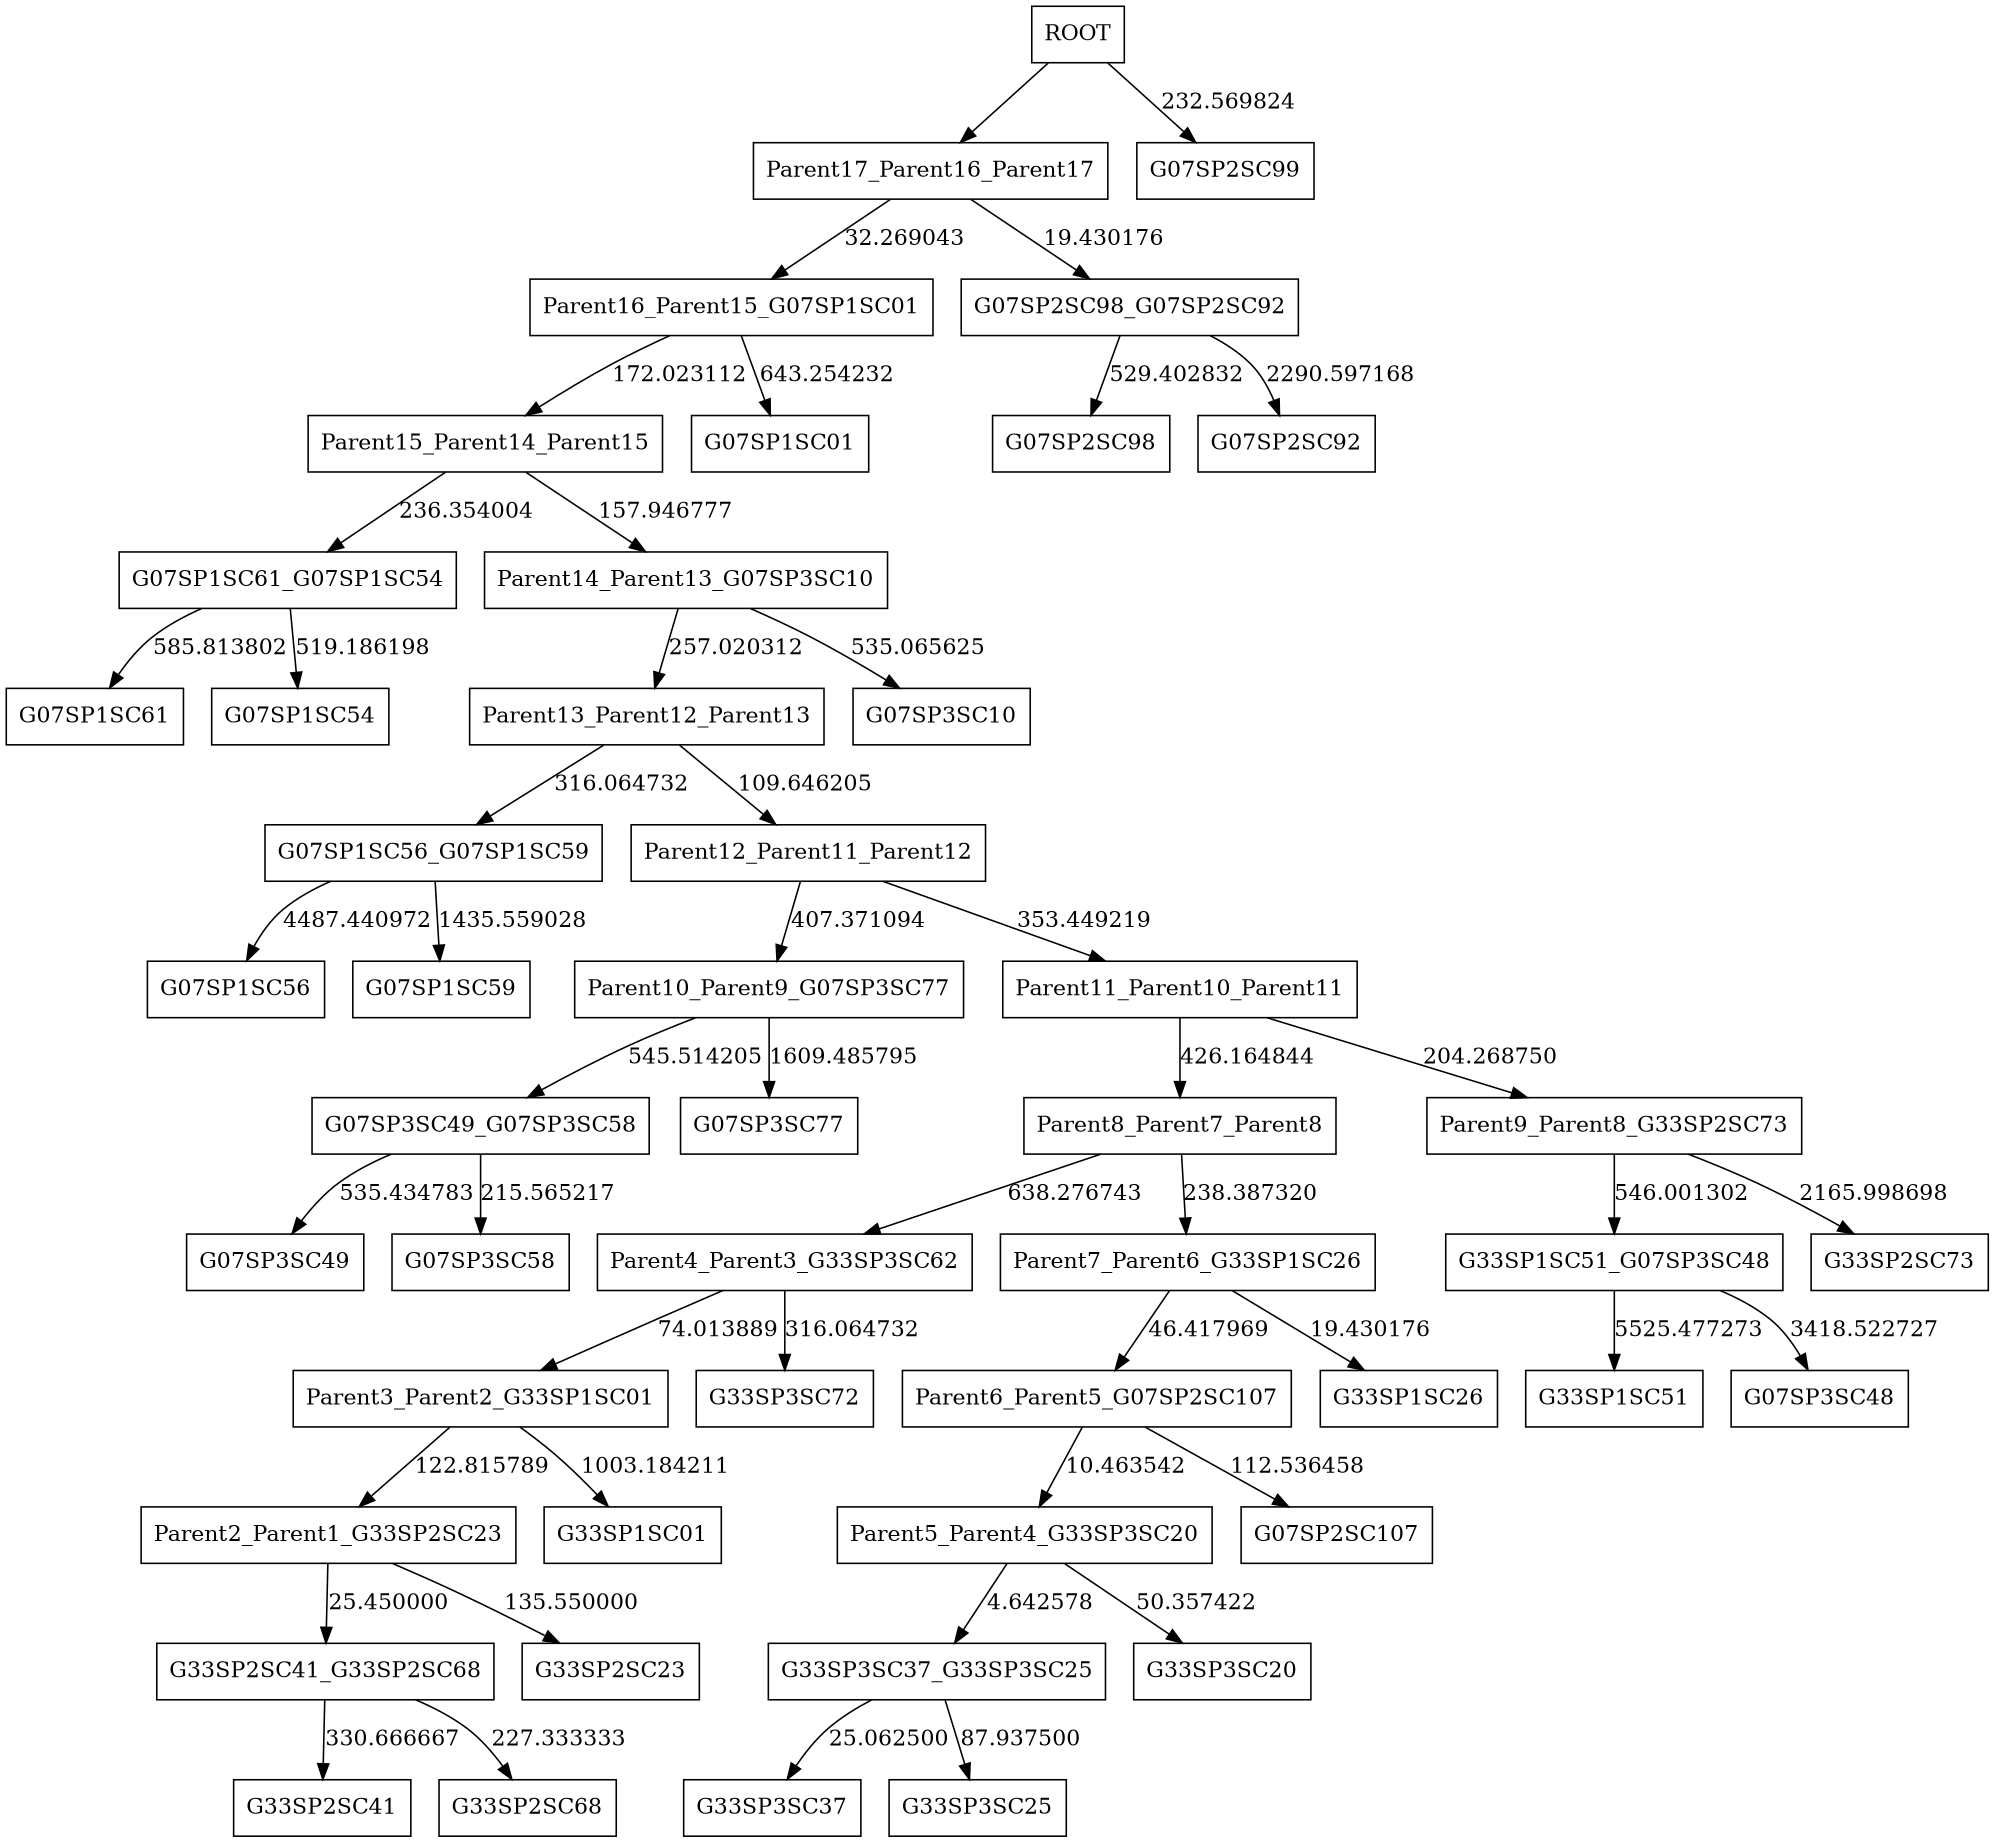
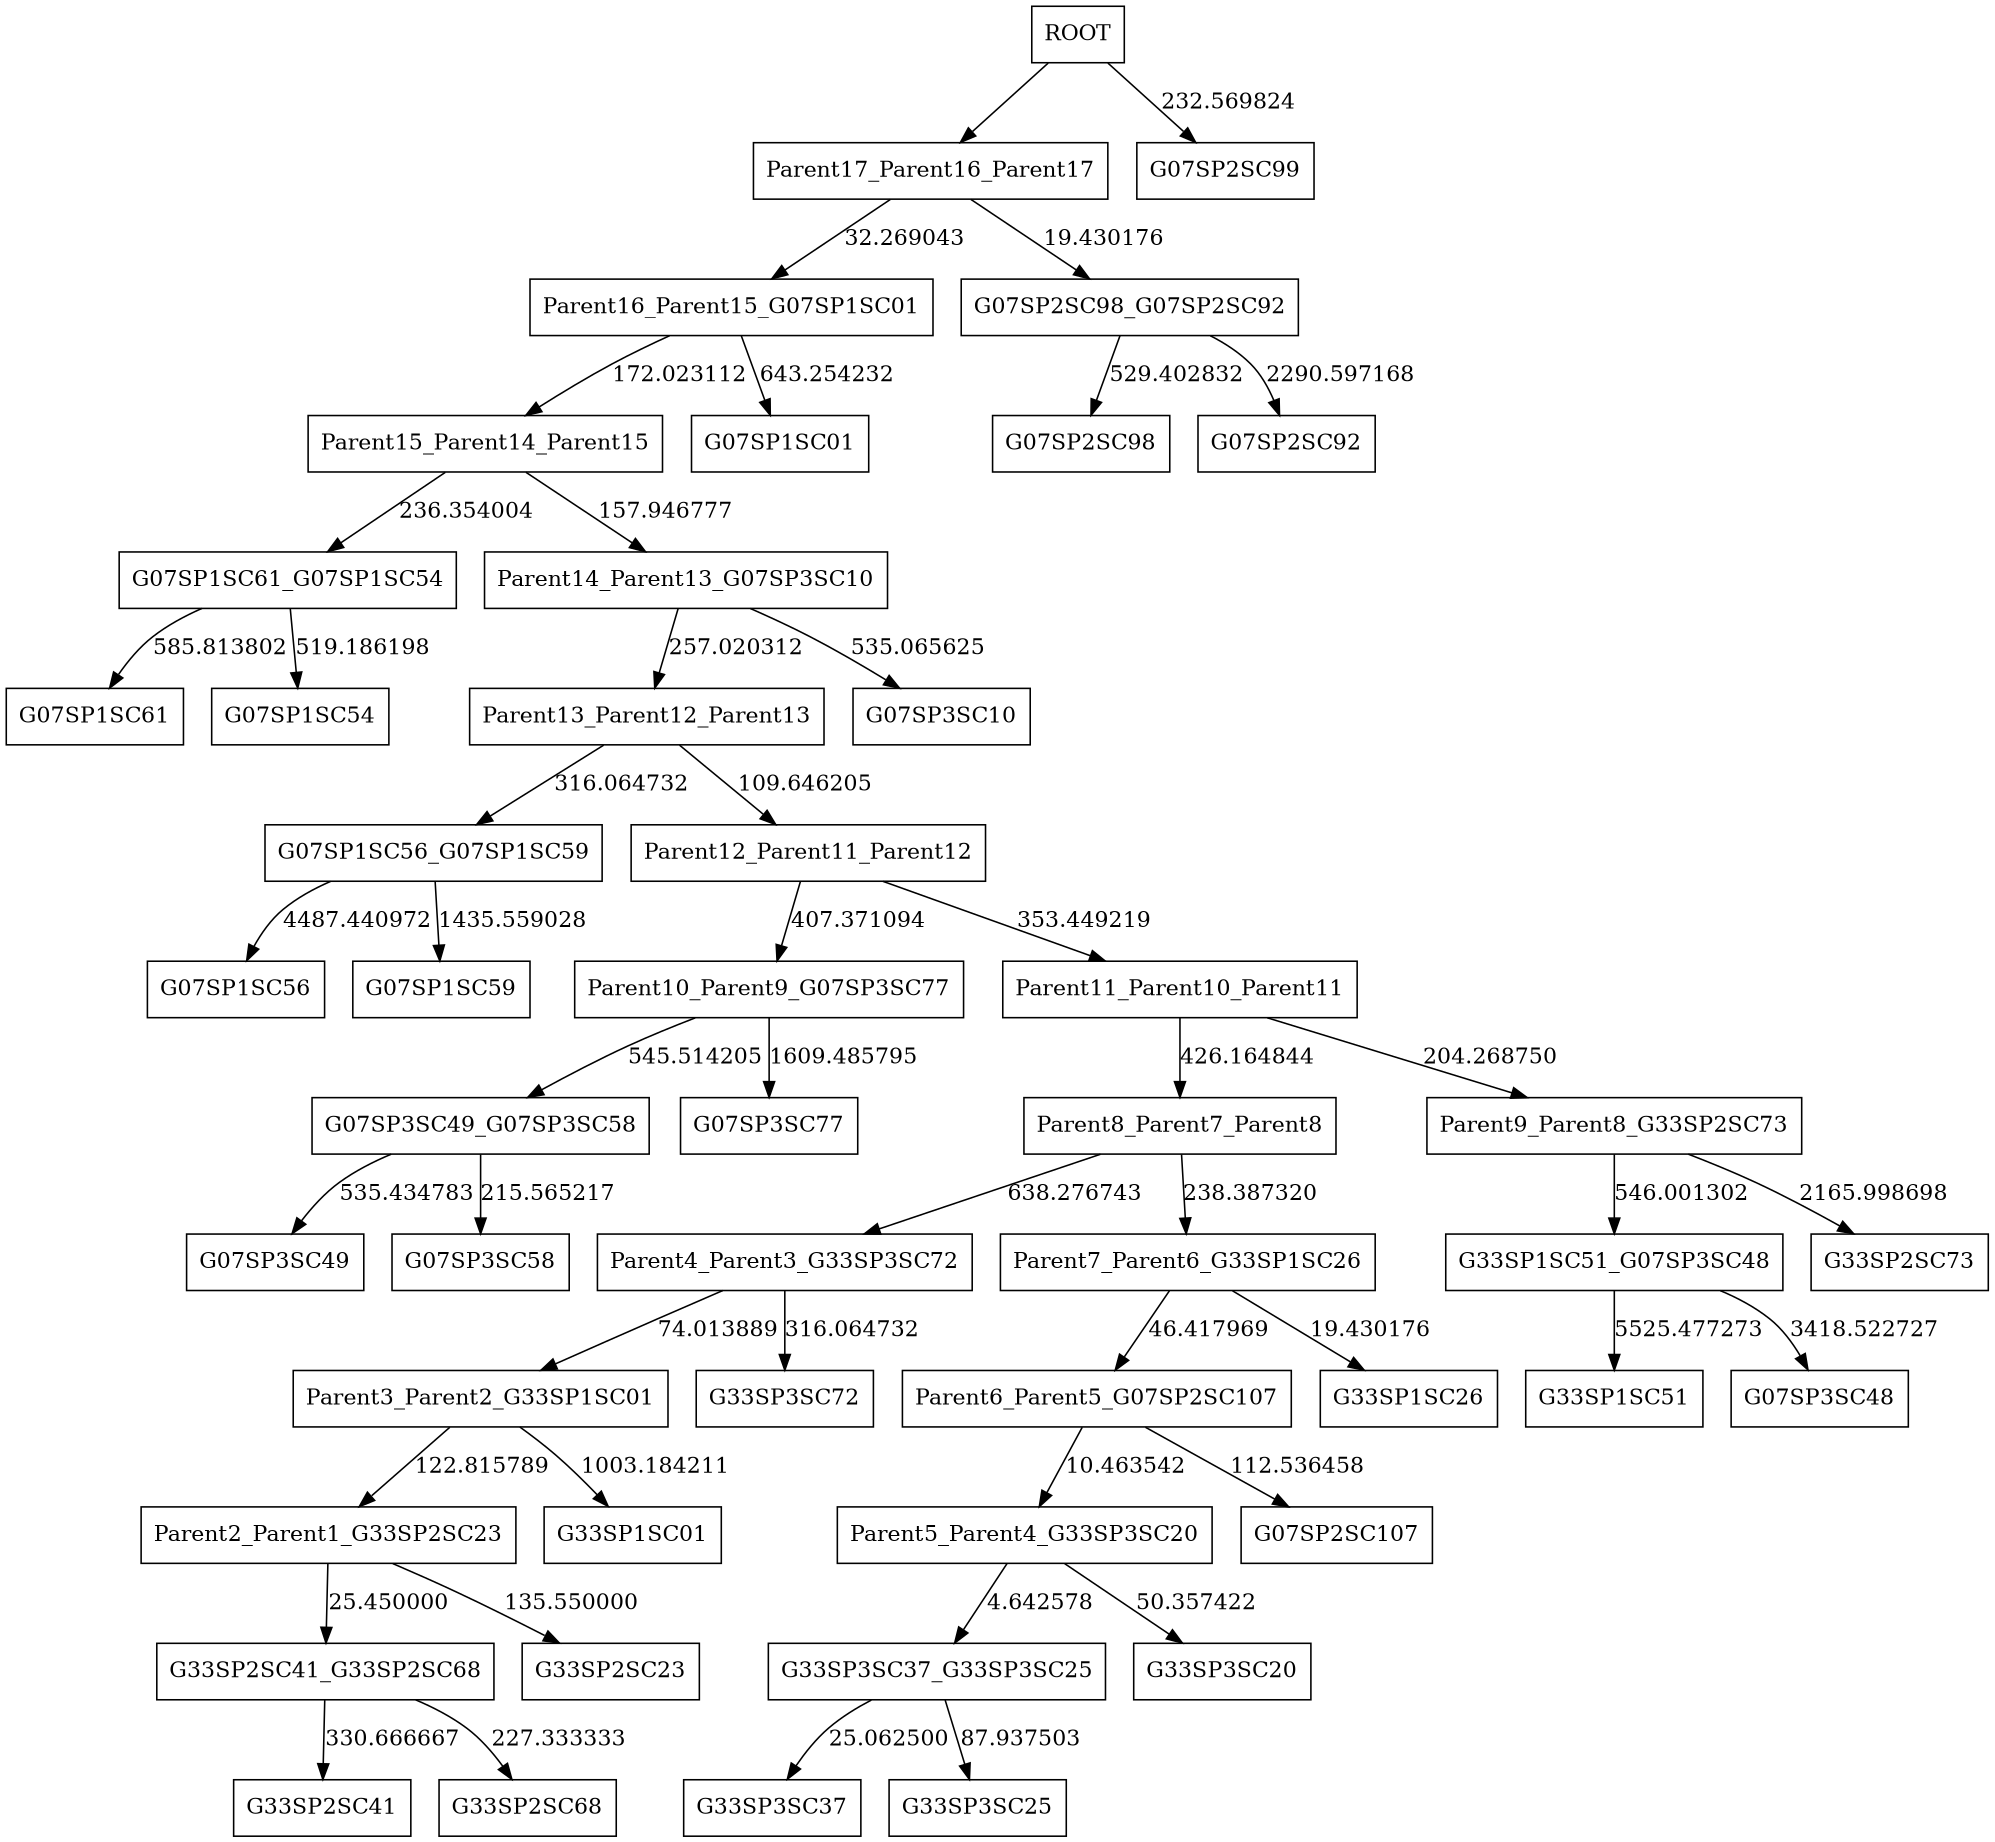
node "Parent4_Parent3_G33SP3SC62": label "Parent4_Parent3_G33SP3SC62" -> "Parent4_Parent3_G33SP3SC72"
edge "G33SP3SC37_G33SP3SC25" -> "G33SP3SC25": label "87.937500" -> "87.937503"
